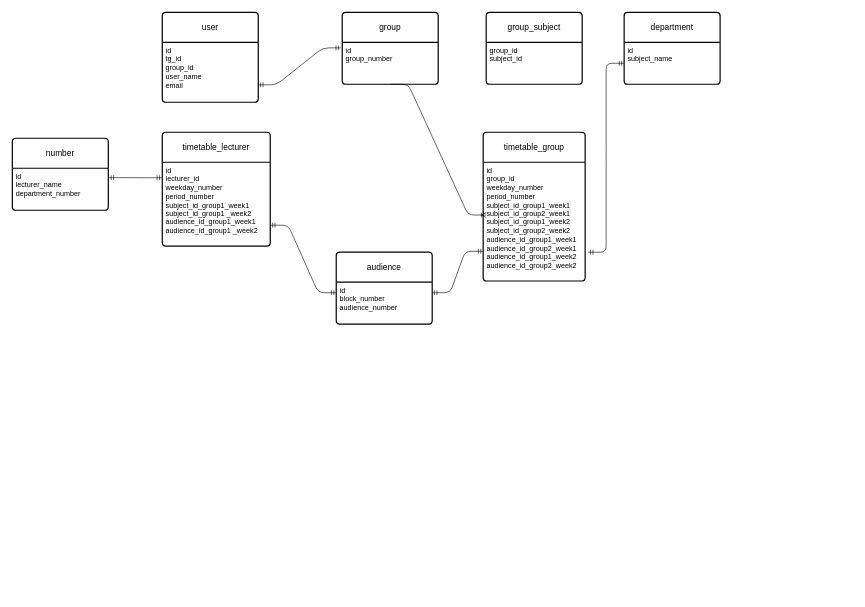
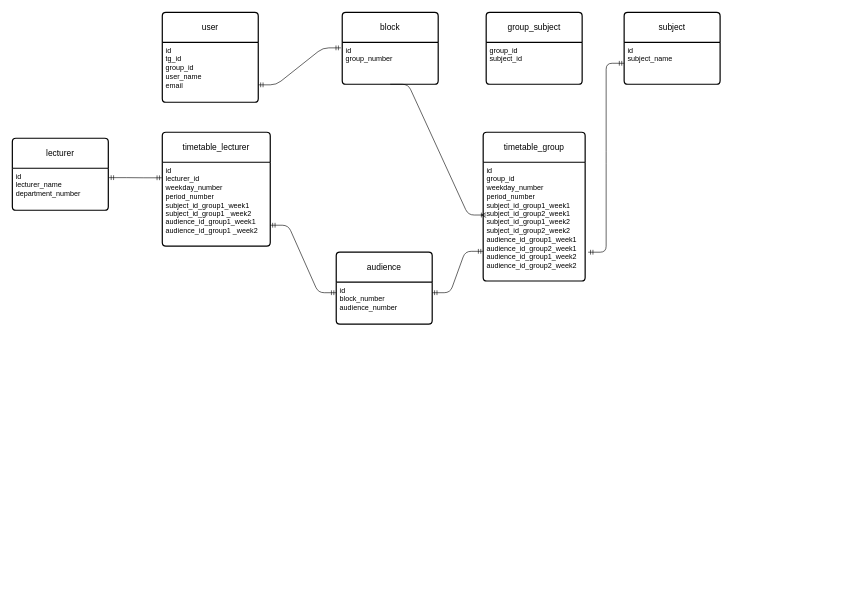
node "group": label "group" -> "block"
node "department": label "department" -> "subject"
node "number": label "number" -> "lecturer"
